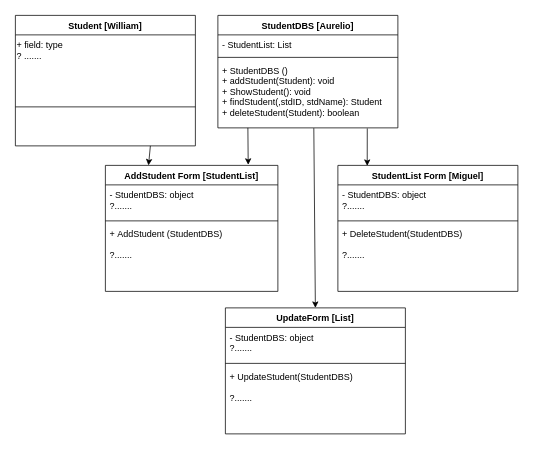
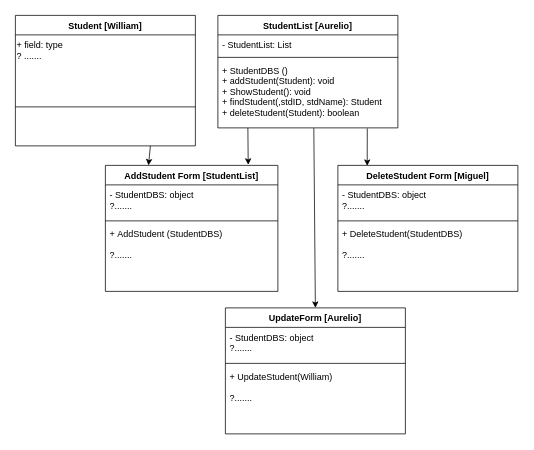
node "StudentDBS [Aurelio]": label "StudentDBS [Aurelio]" -> "StudentList [Aurelio]"
node "StudentList Form [Miguel]": label "StudentList Form [Miguel]" -> "DeleteStudent Form [Miguel]"
node "UpdateForm [List]": label "UpdateForm [List]" -> "UpdateForm [Aurelio]"
node "+ UpdateStudent(StudentDBS) ?.......": label "+ UpdateStudent(StudentDBS) ?......." -> "+ UpdateStudent(William) ?......."
